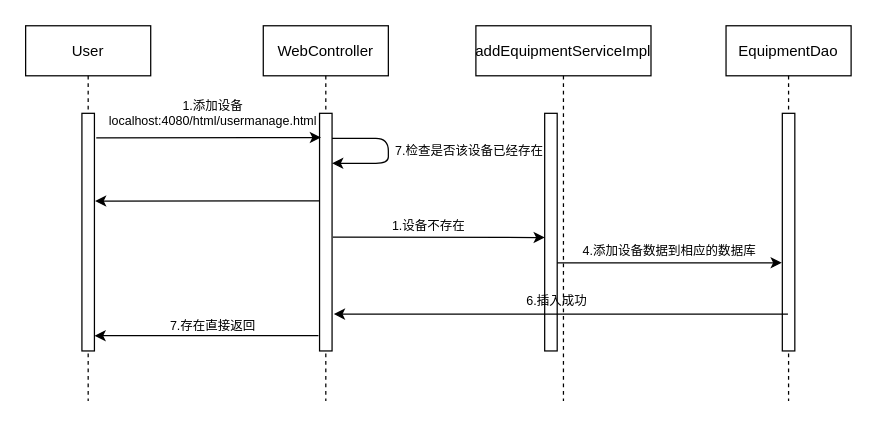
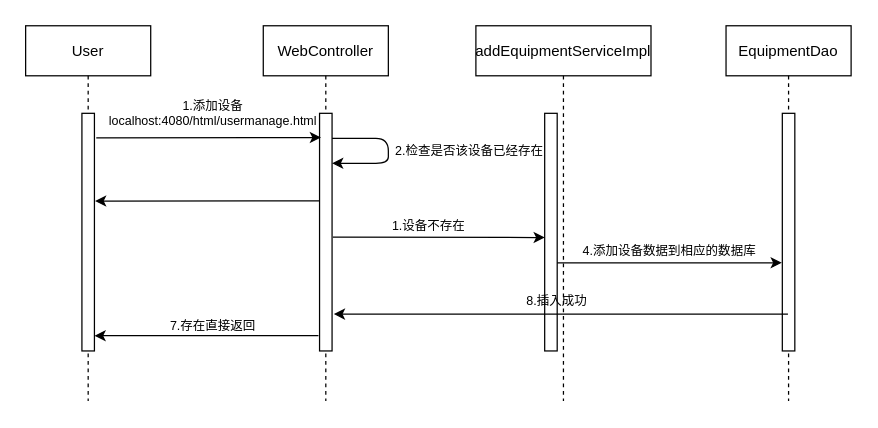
node "7.检查是否该设备已经存在": label "7.检查是否该设备已经存在" -> "2.检查是否该设备已经存在"
node "6.插入成功": label "6.插入成功" -> "8.插入成功"
